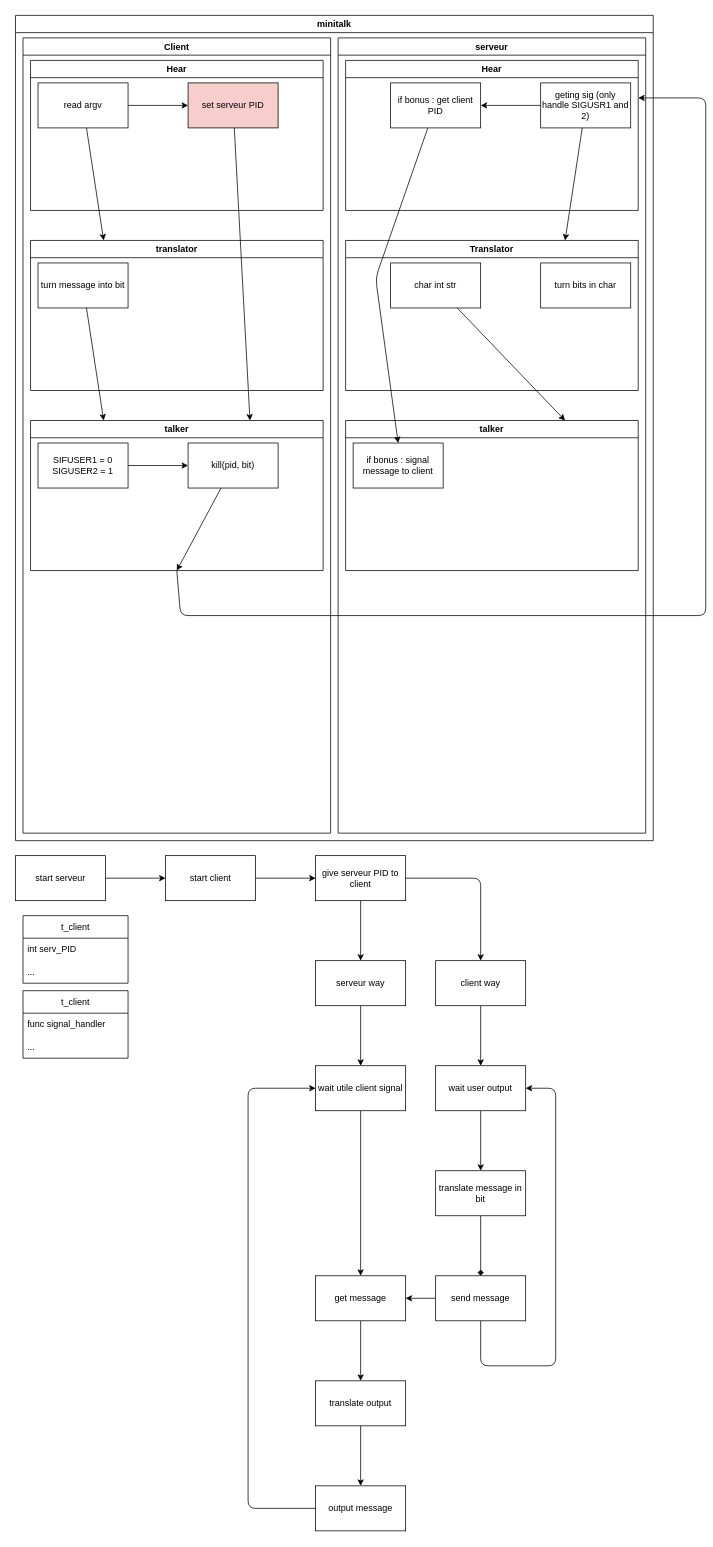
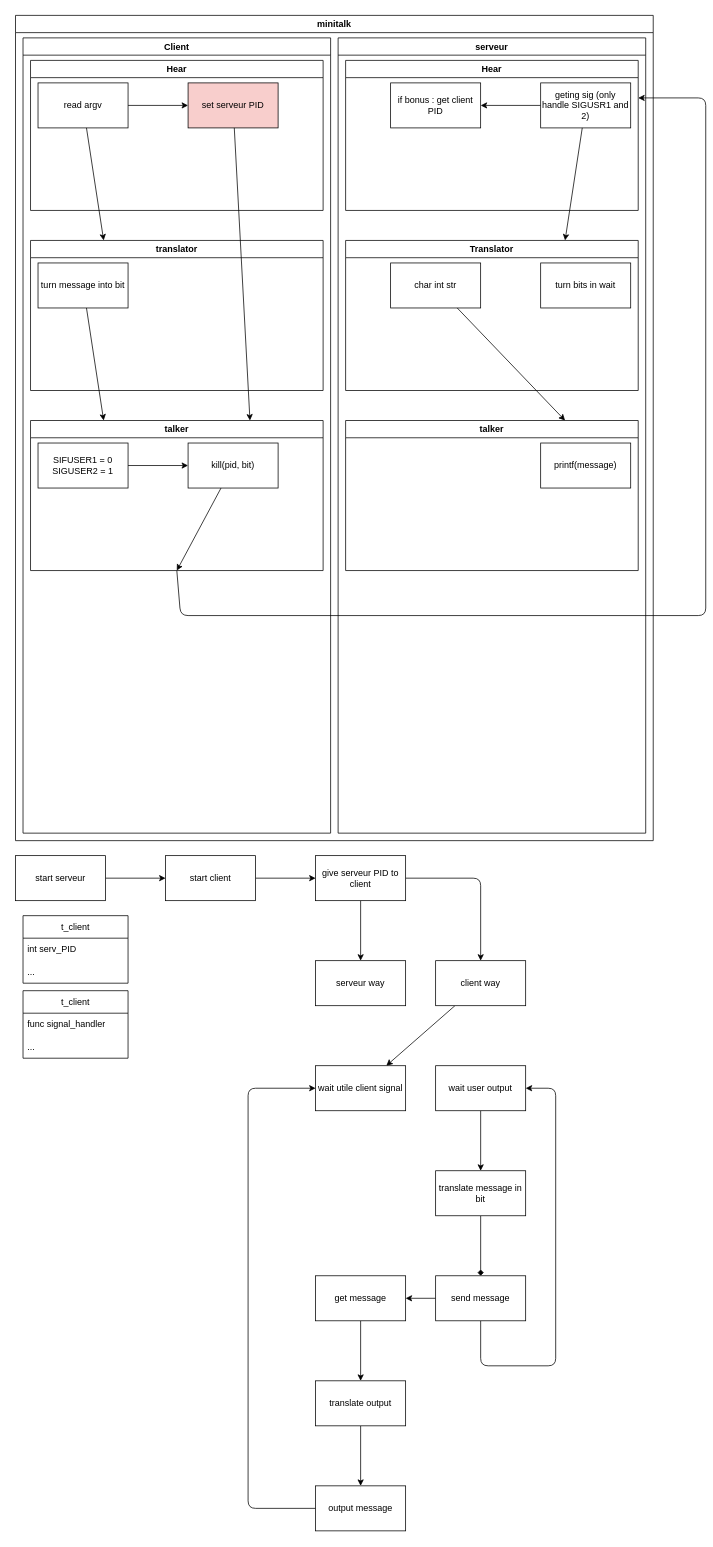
edge "if bonus : get client PID" -> "if bonus : signal message to client": removed
node "turn bits in char": label "turn bits in char" -> "turn bits in wait"
node "if bonus : signal message to client": removed
node "printf(message)": added
edge "serveur way" -> "wait utile client signal": removed
edge "client way" -> "wait user output": now "client way" -> "wait utile client signal"
edge "wait utile client signal" -> "get message": removed
